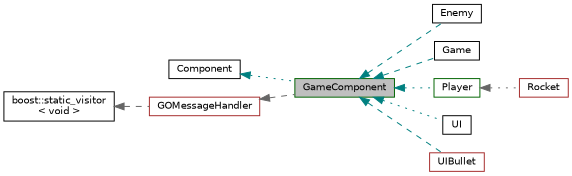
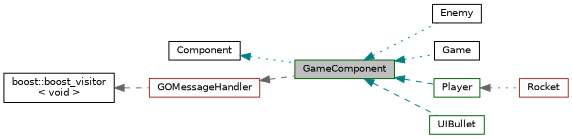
edge "Enemy" -> "GameComponent": style dashed -> dotted
edge "Game" -> "GameComponent": style dashed -> dotted
edge "Player" -> "GameComponent": style dotted -> dashed
node "boost::static_visitor < void >": label "boost::static_visitor < void >" -> "boost::boost_visitor < void >"
node "UI": removed
node "UIBullet": color brown -> darkgreen
